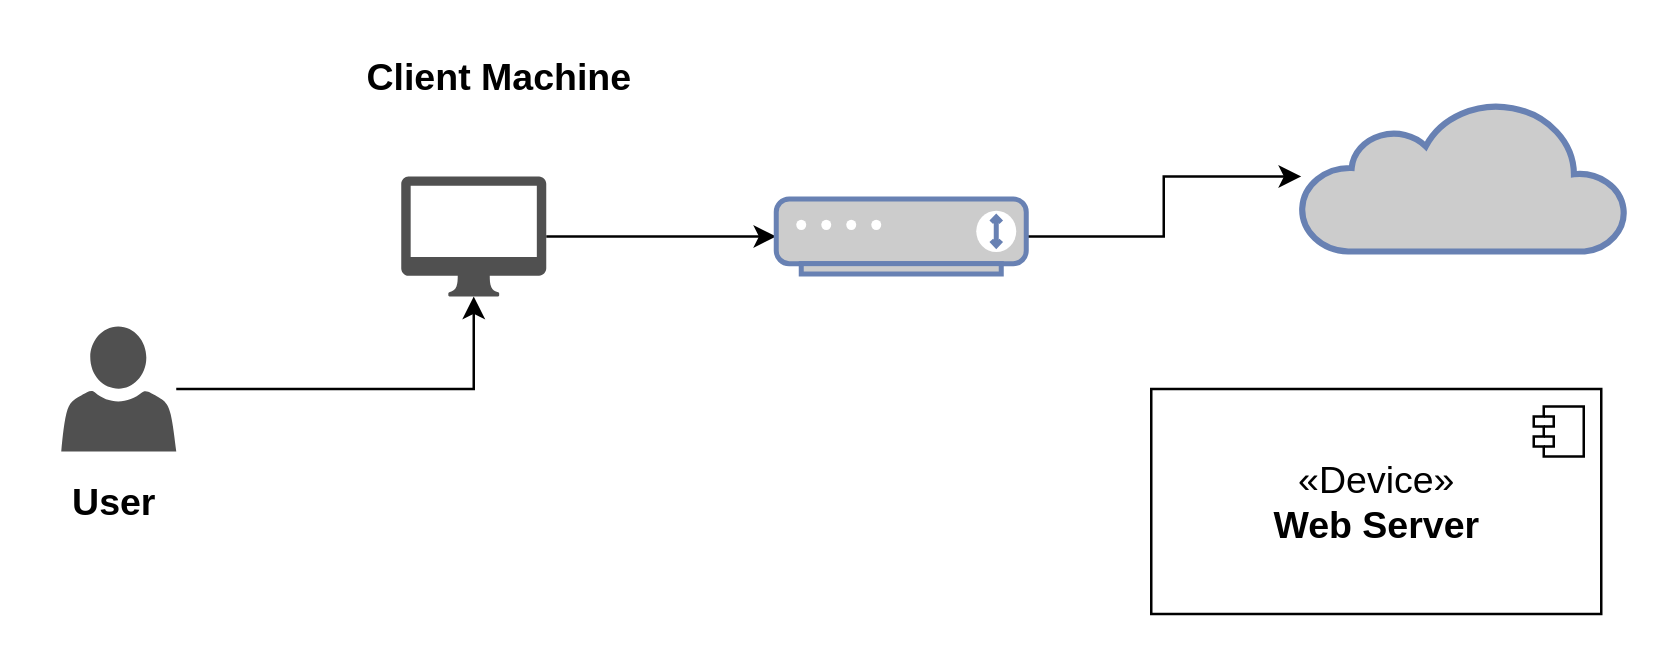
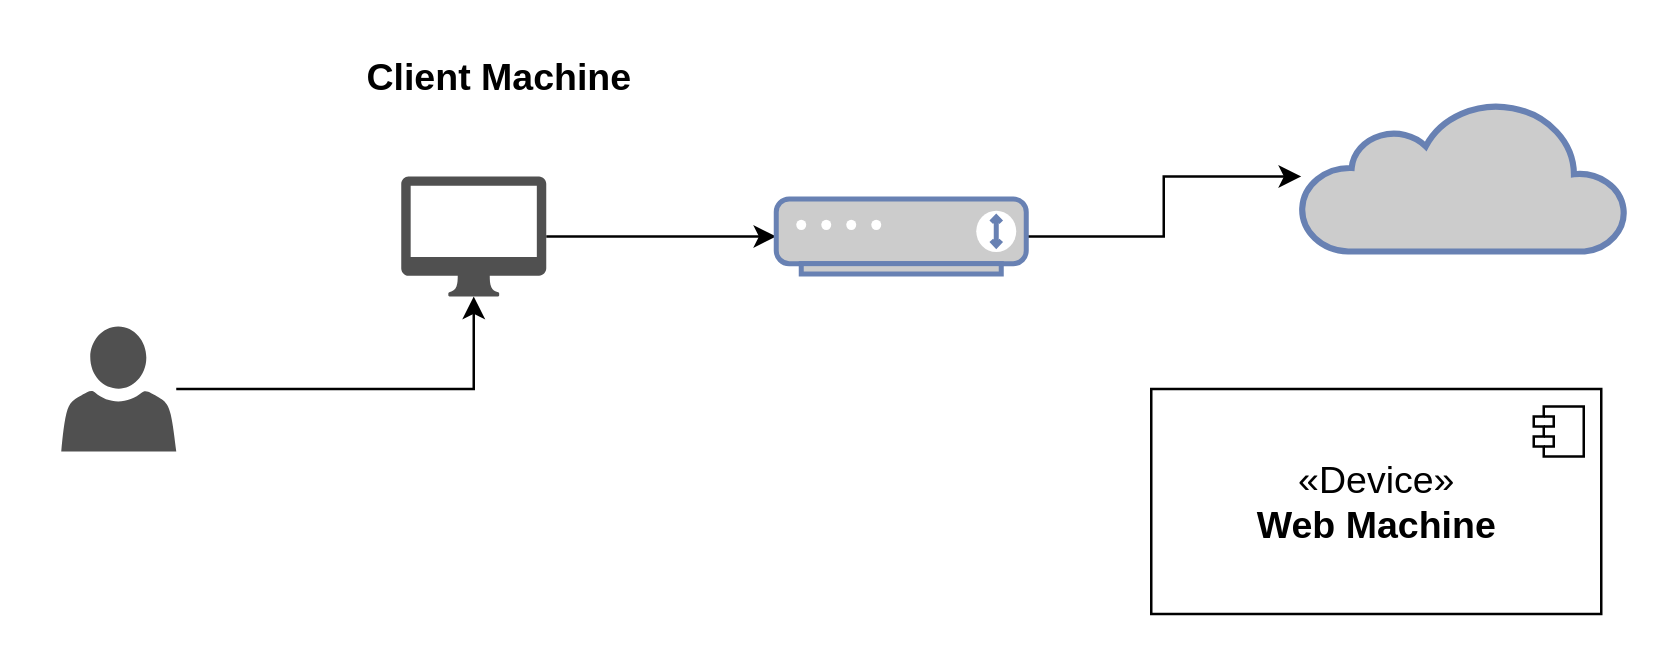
node "User": removed
node "«Device» Web Server": label "«Device» Web Server" -> "«Device» Web Machine"
